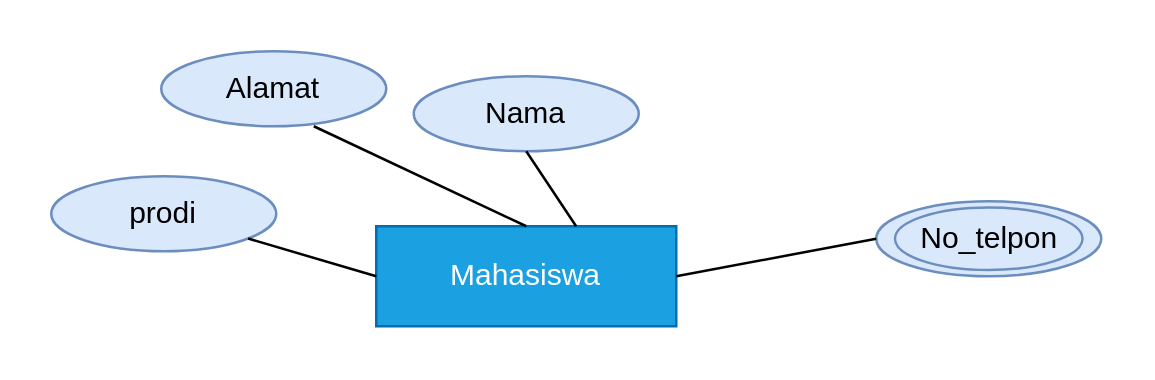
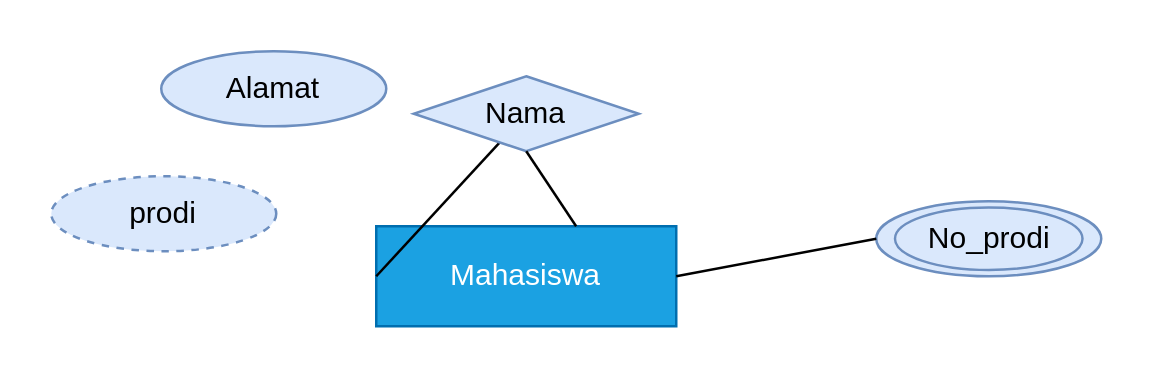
node "Nama": shape ellipse -> diamond
edge "Alamat" -- "Mahasiswa": removed
node "prodi": style solid -> dashed
node "No_telpon": label "No_telpon" -> "No_prodi"
edge "prodi" -- "Mahasiswa": now "Nama" -- "Mahasiswa"
